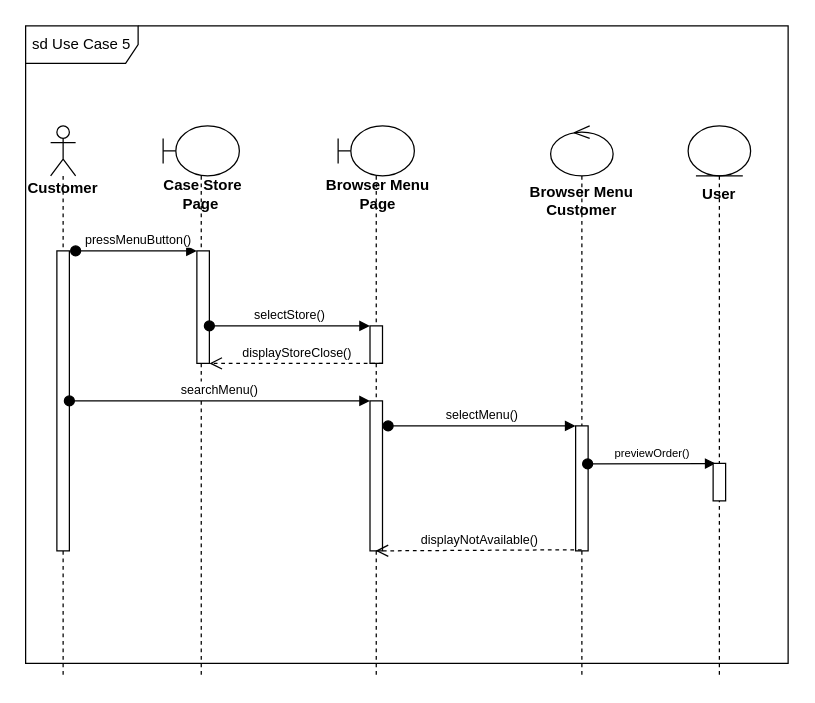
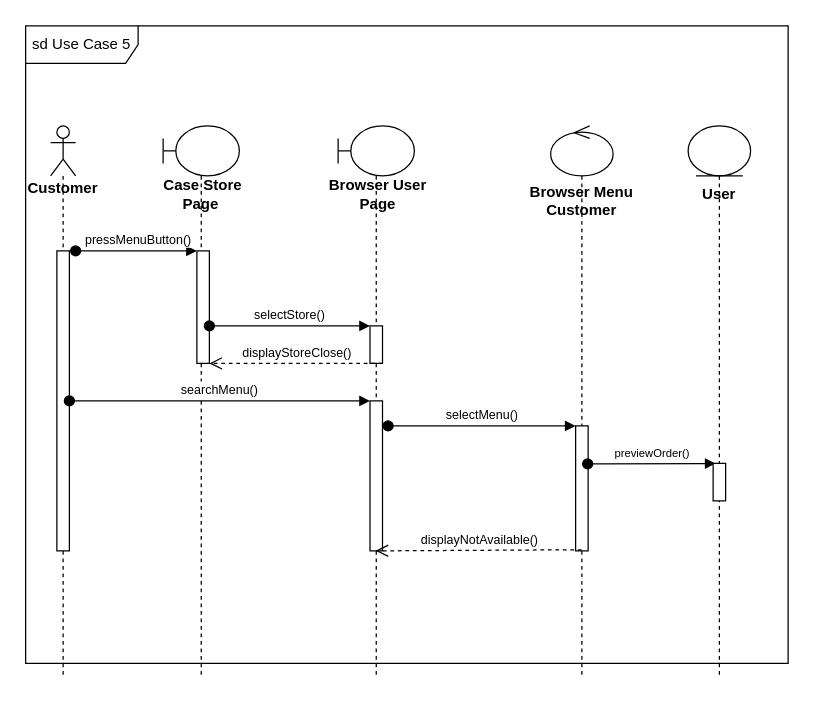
node "Browser Menu Page": label "Browser Menu Page" -> "Browser User Page"
